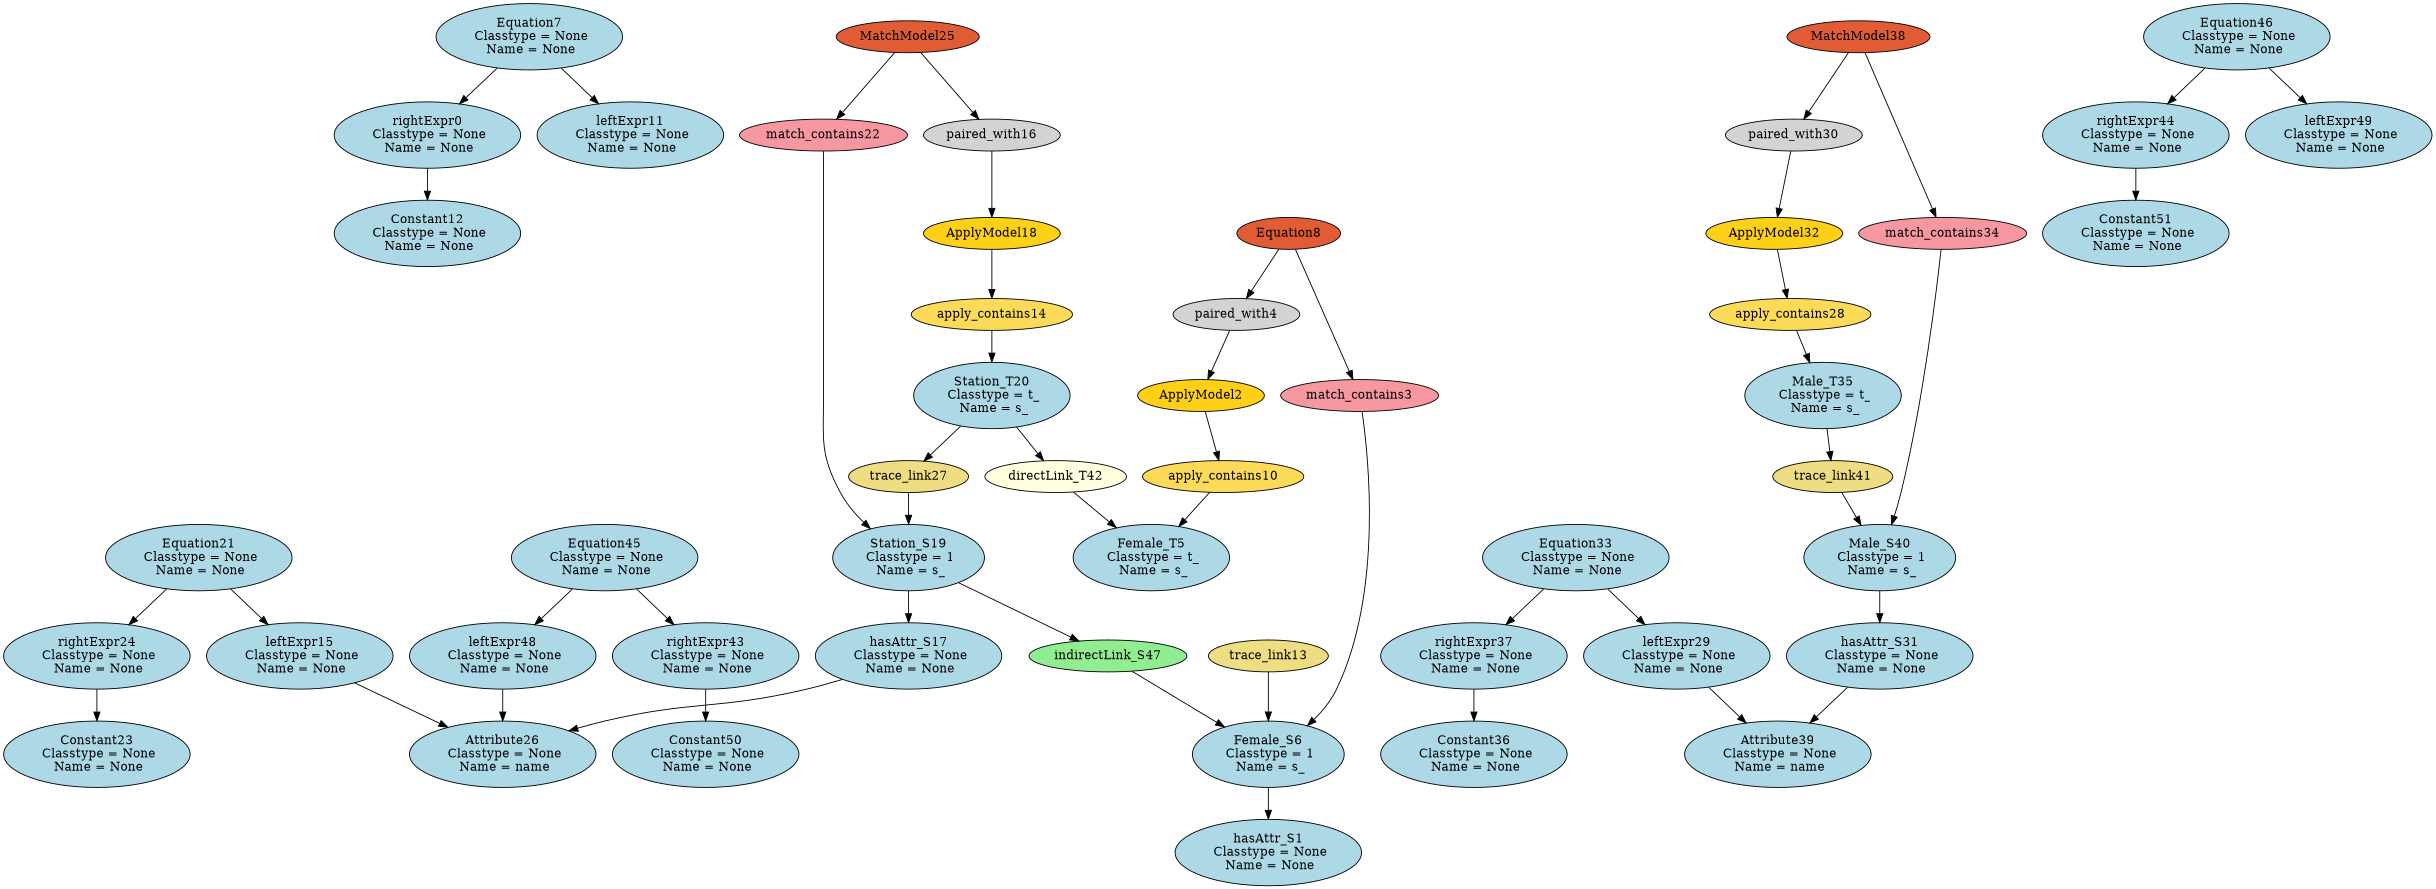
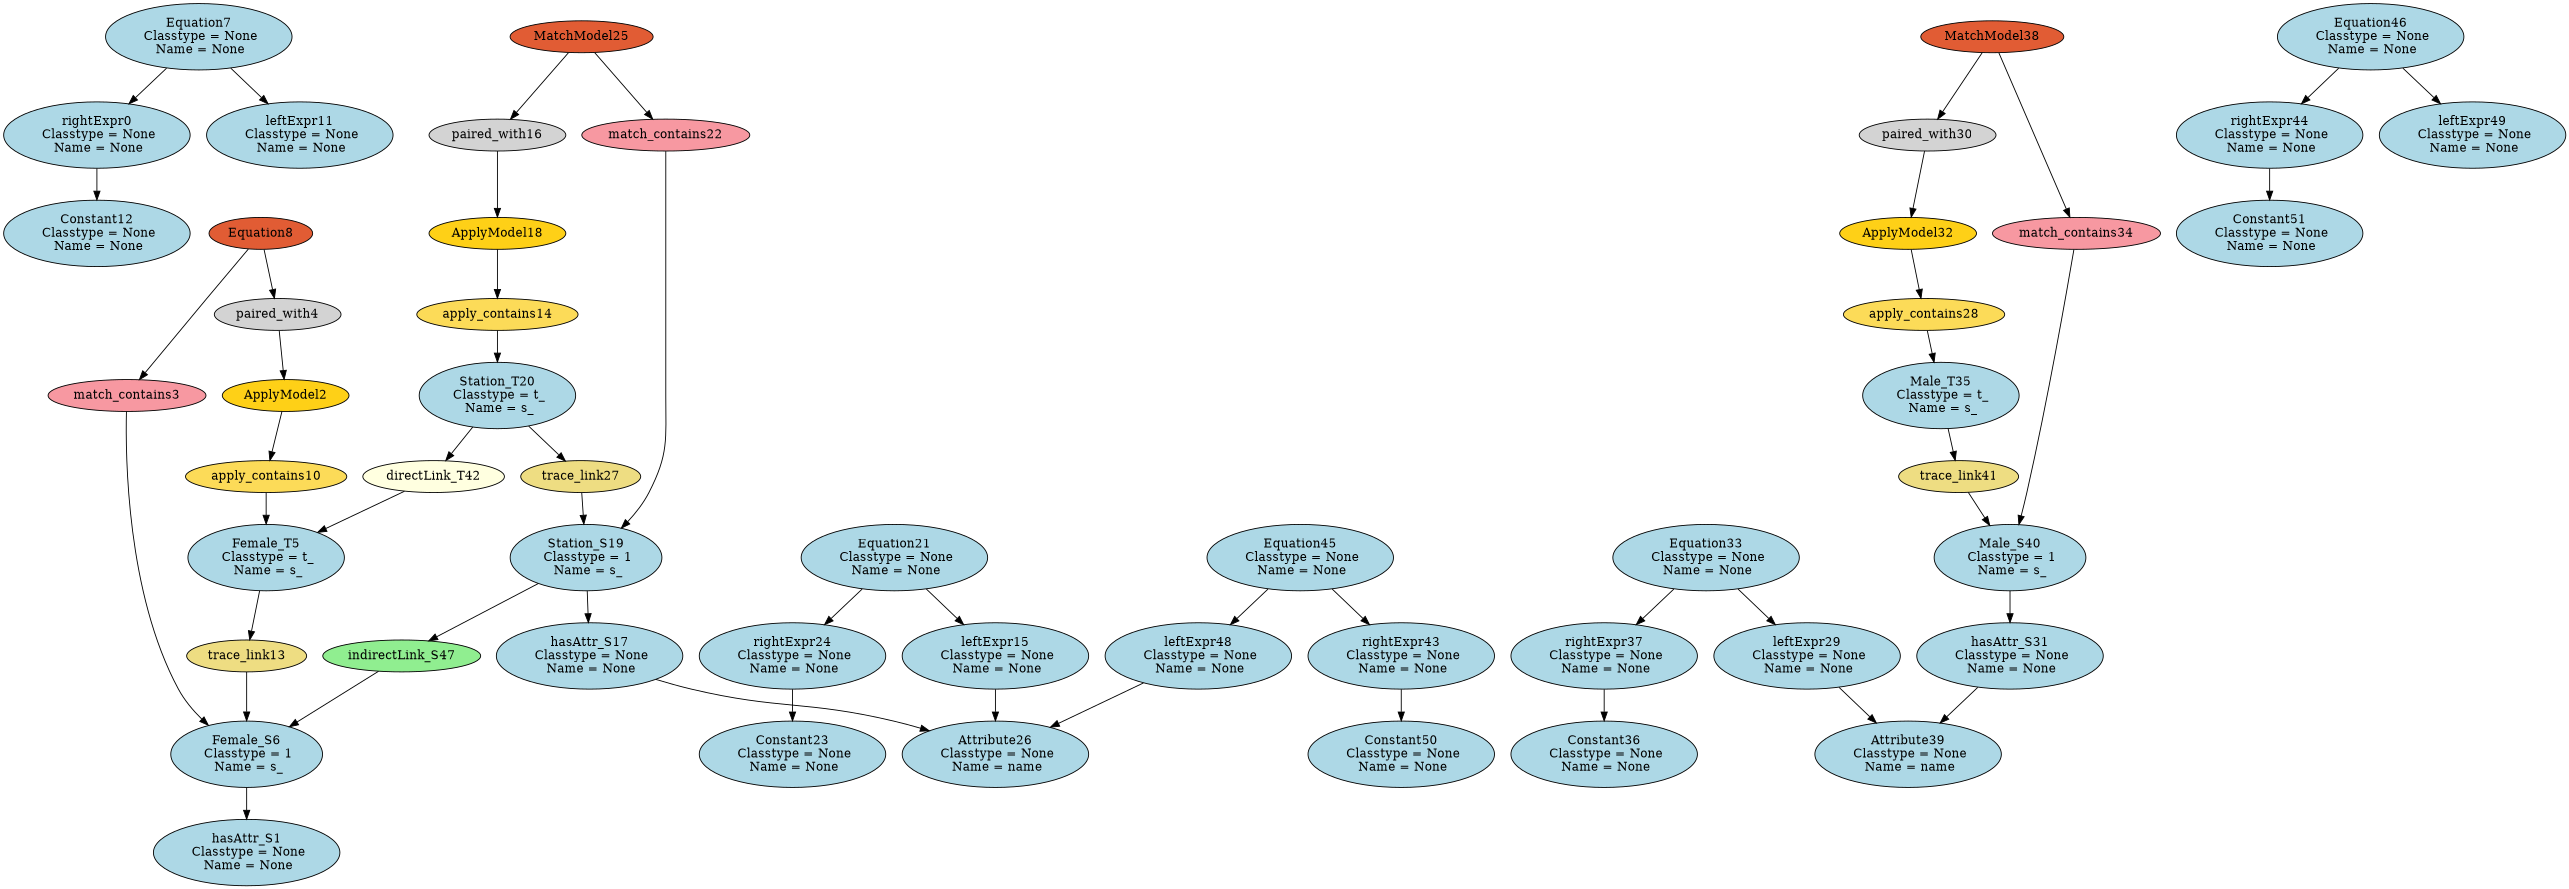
edge "Female_T5 Classtype = t_ Name = s_" -> "trace_link13": added
